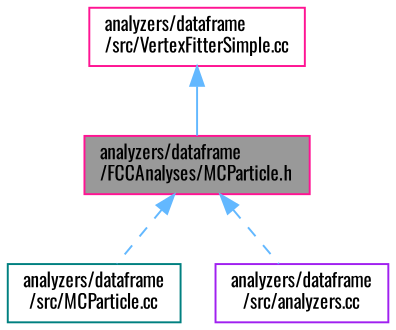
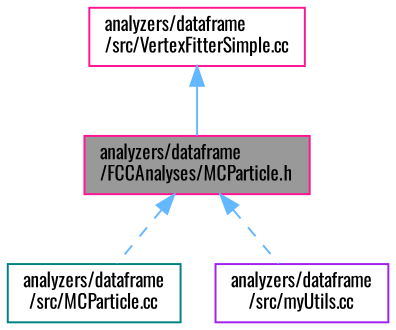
node "analyzers/dataframe /src/analyzers.cc": label "analyzers/dataframe /src/analyzers.cc" -> "analyzers/dataframe /src/myUtils.cc"
